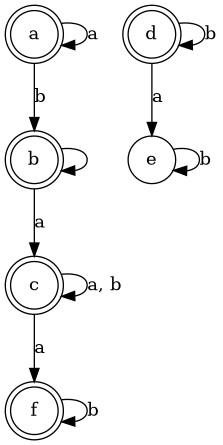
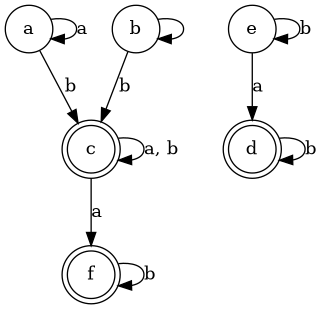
node "a": shape doublecircle -> circle
edge "a" -> "b": now "a" -> "c"
edge "d" -> "e": reversed
node "b": shape doublecircle -> circle
edge "b" -> "c": label "a" -> "b"
